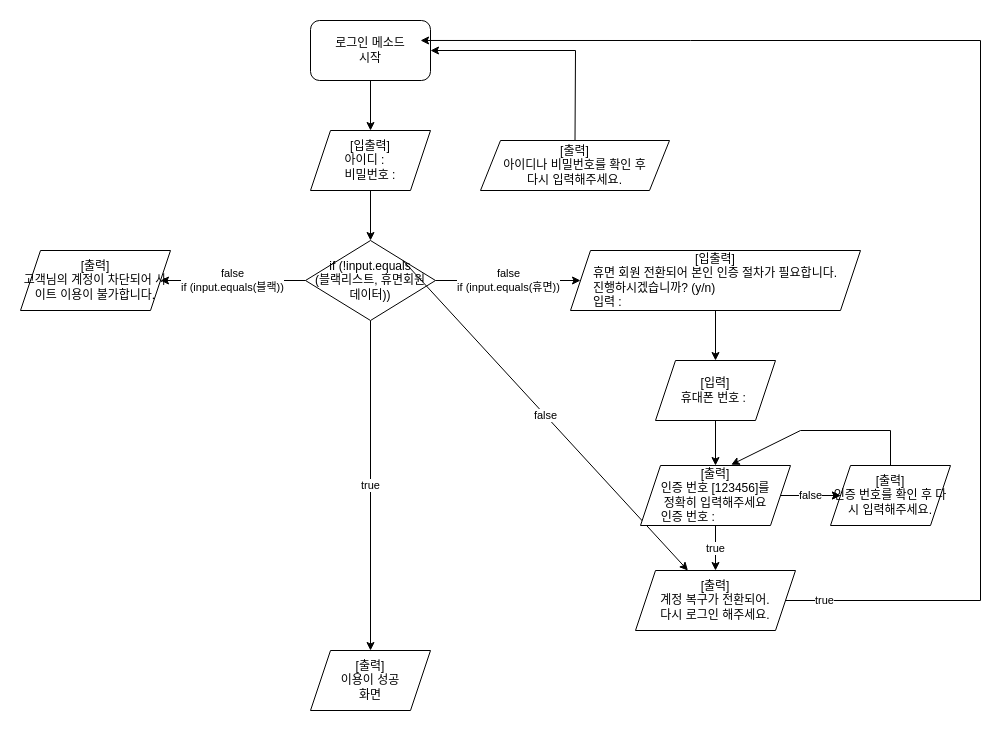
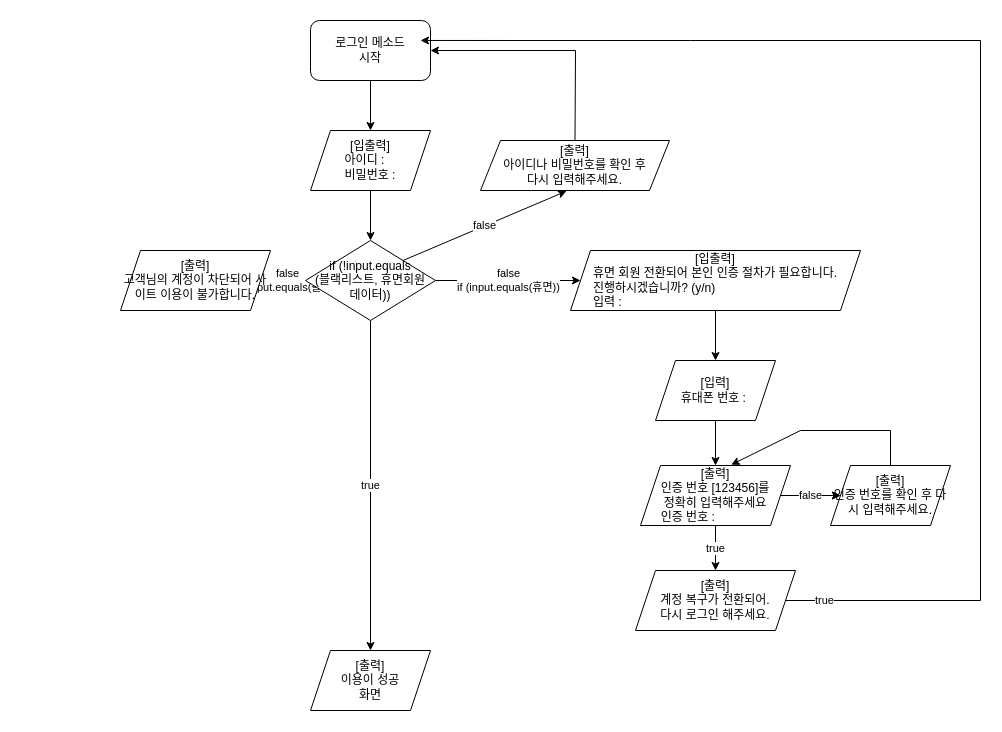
node "[출력] 고객님의 계정이 차단되어 사이트 이용이 불가합니다.": moved (96, 281) -> (196, 281)
edge "if (!input.equals (블랙리스트, 휴면회원 데이터))" -> "[출력] 계정 복구가 전환되어. 다시 로그인 해주세요.": now "if (!input.equals (블랙리스트, 휴면회원 데이터))" -> "[출력] 아이디나 비밀번호를 확인 후 다시 입력해주세요."
